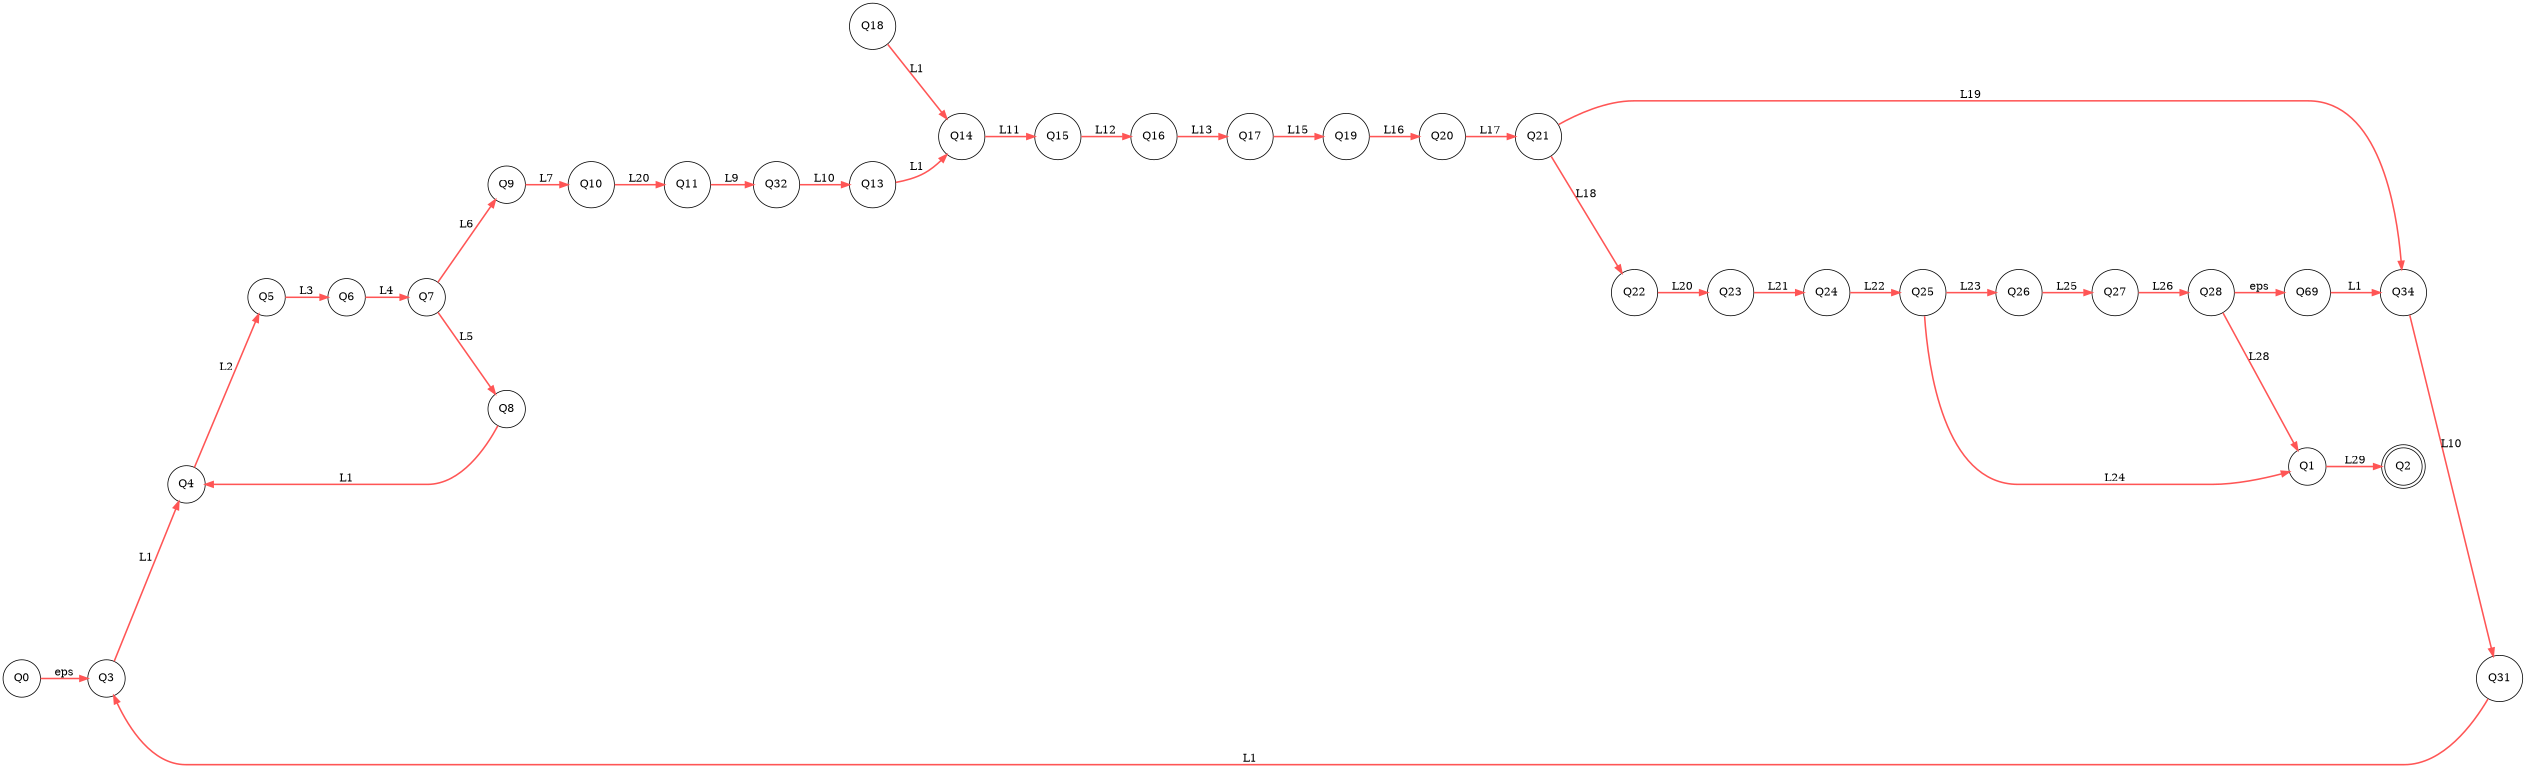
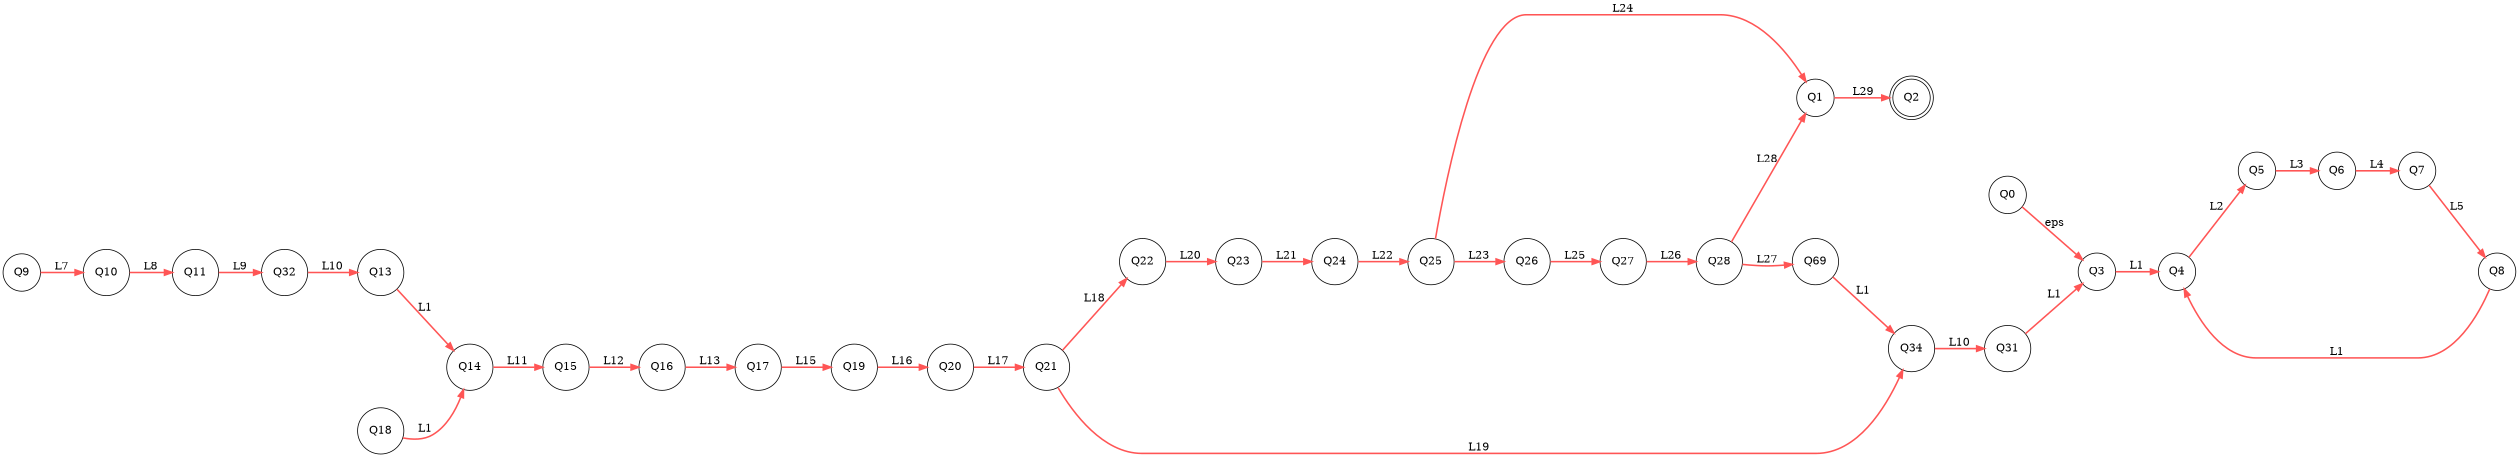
edge "Q10" -> "Q11": label "L20" -> "L8"
edge "Q7" -> "Q9": removed, label "L6"
edge "Q28" -> "Q69": label "eps" -> "L27"
